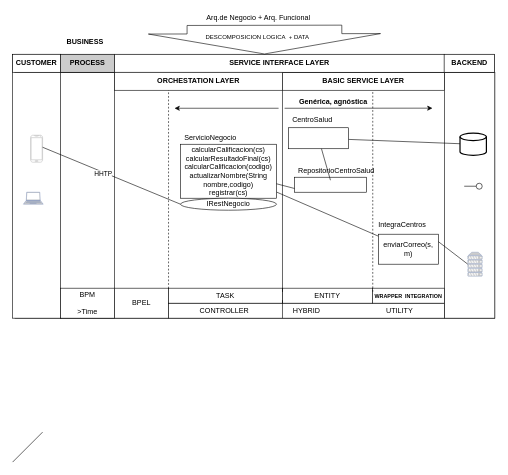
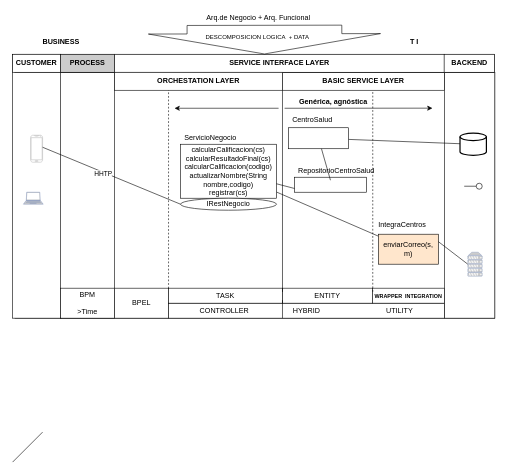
node "BUSINESS": moved (85, 42) -> (61, 42)
node "T I": added
node "enviarCorreo(s, m)": fillcolor #ffffff -> #ffe6cc
